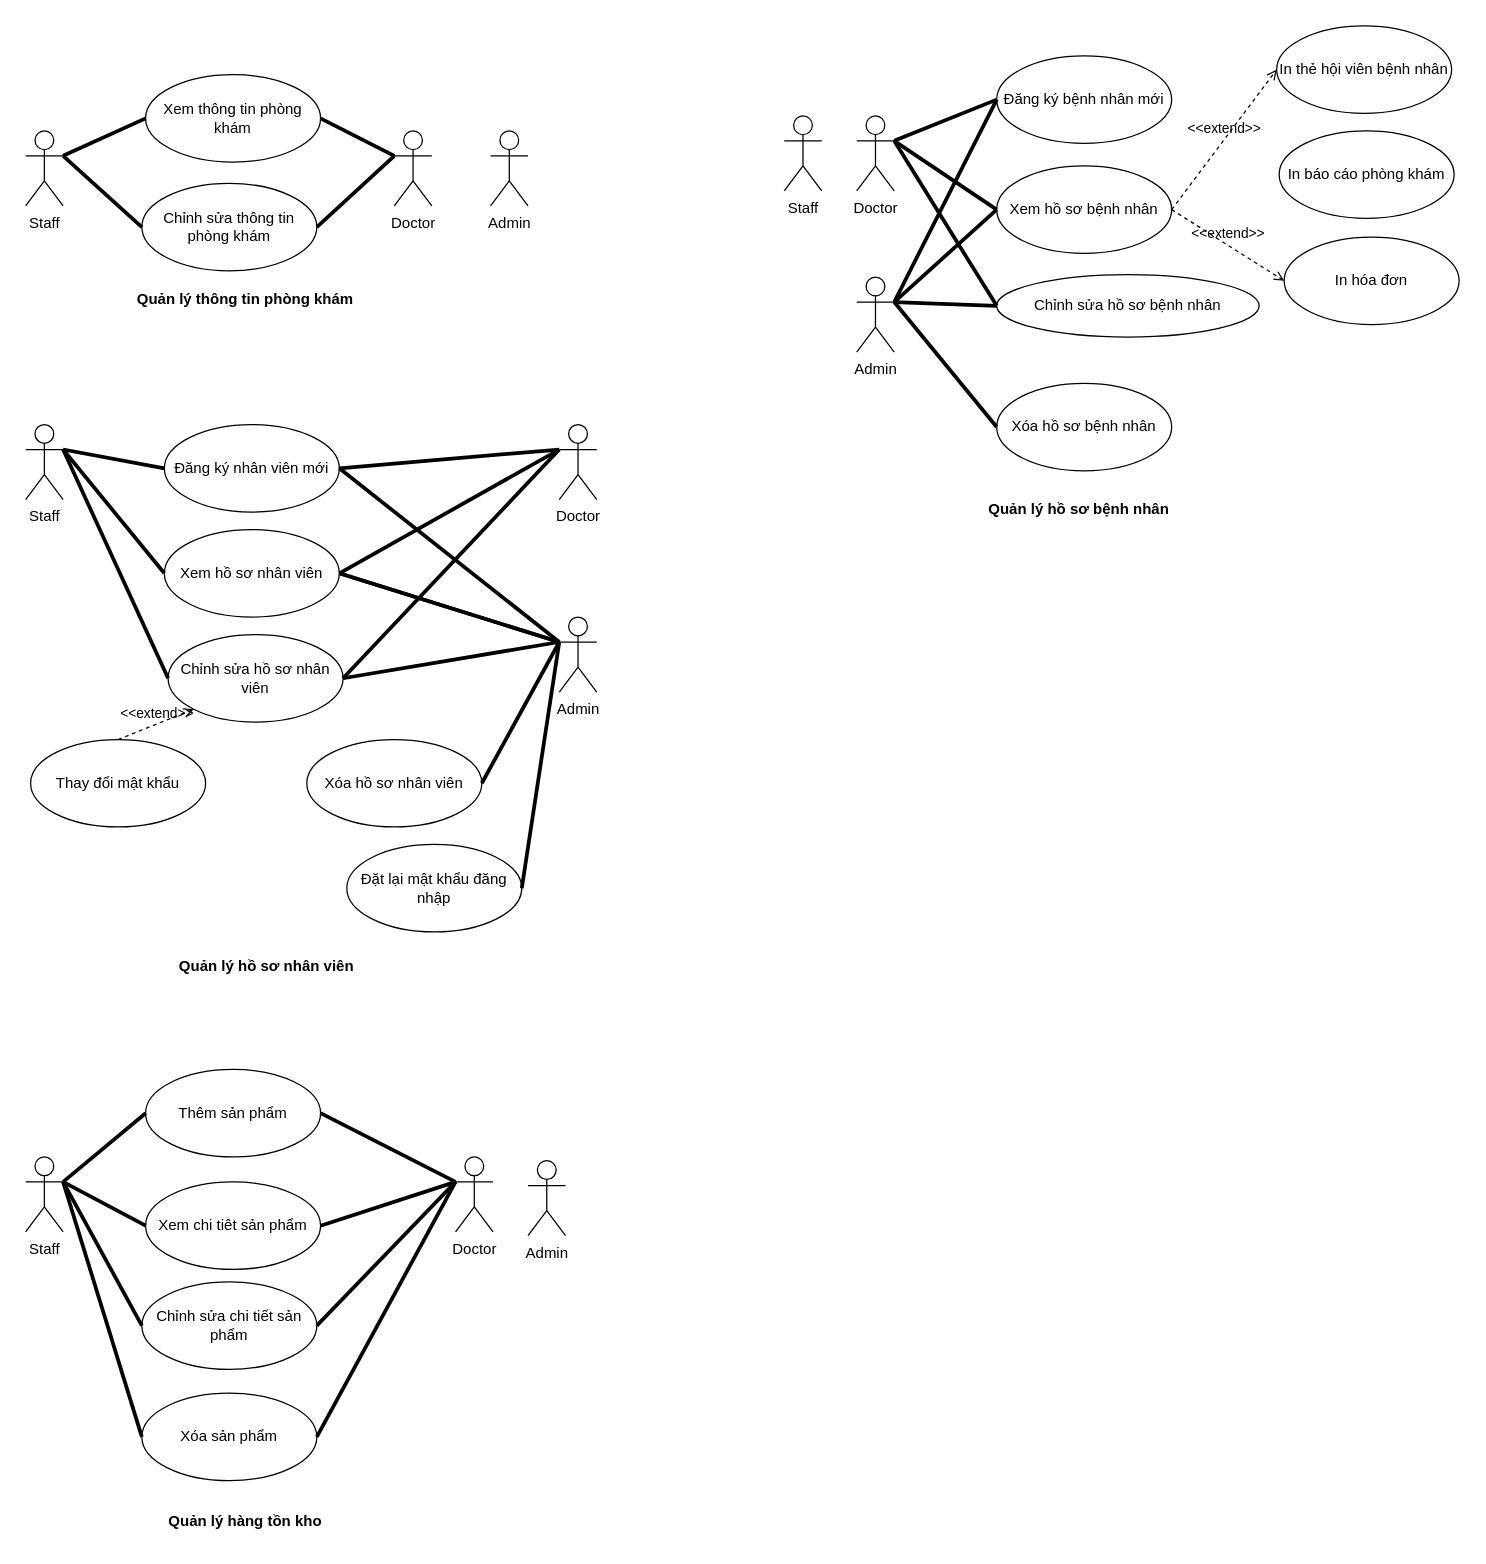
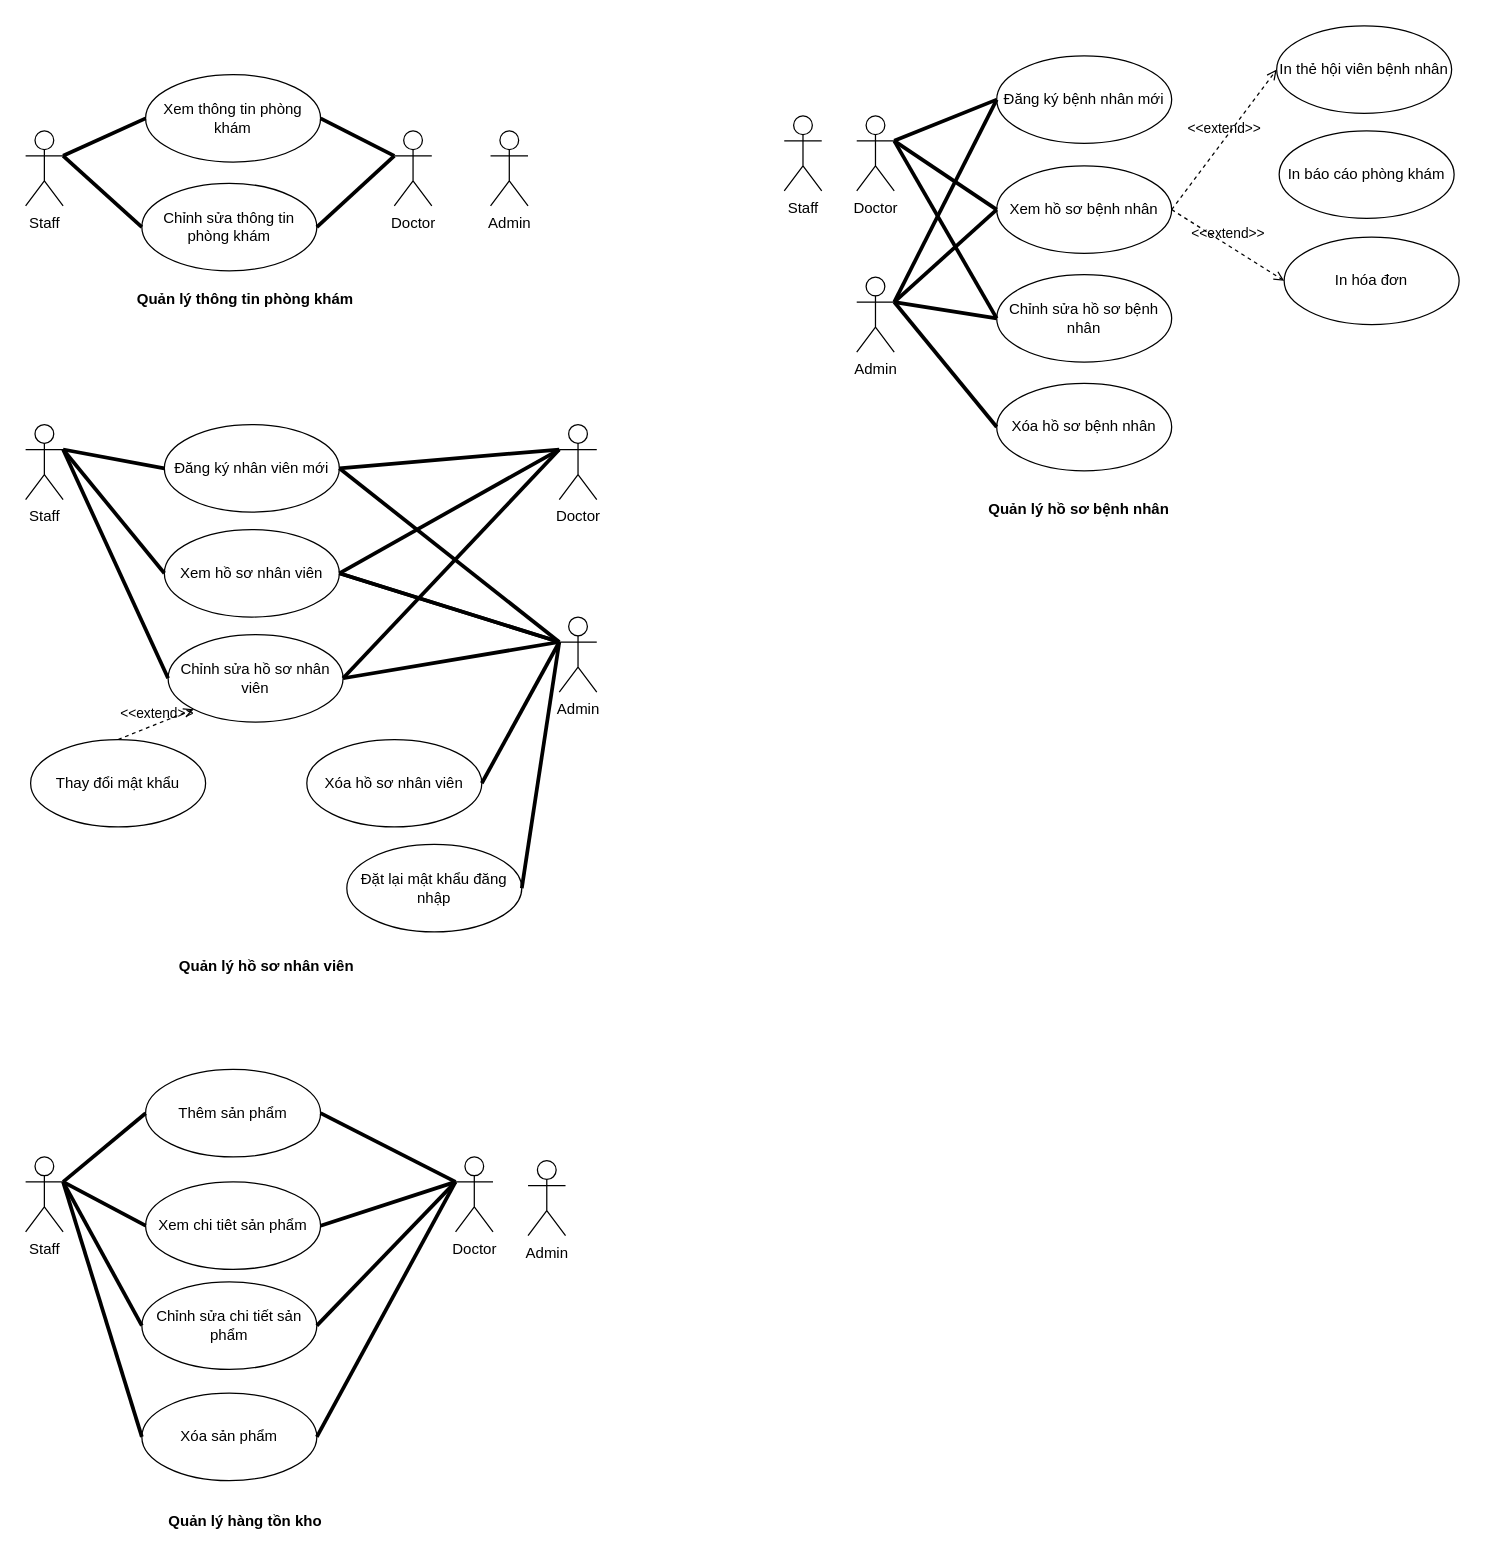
node "Chỉnh sửa hồ sơ bệnh nhân": size 263x63 -> 175x88
